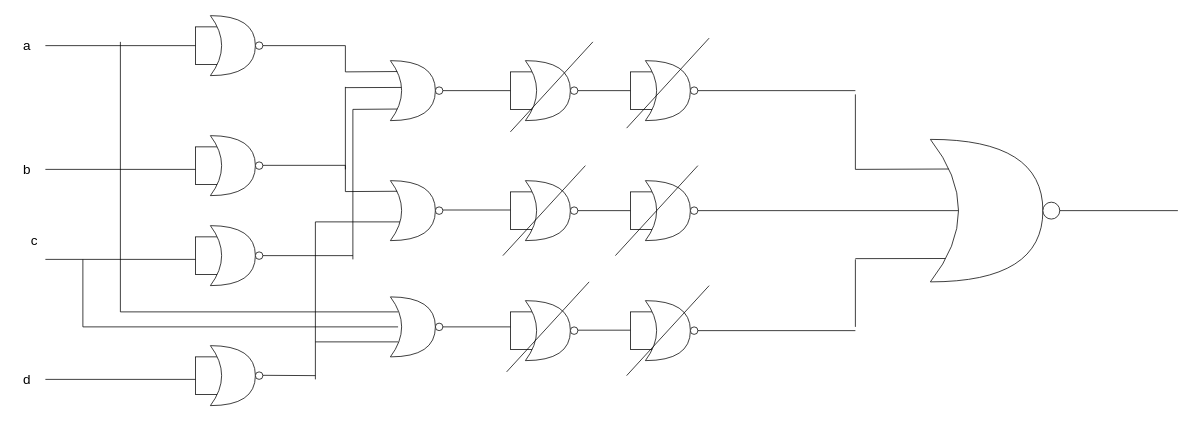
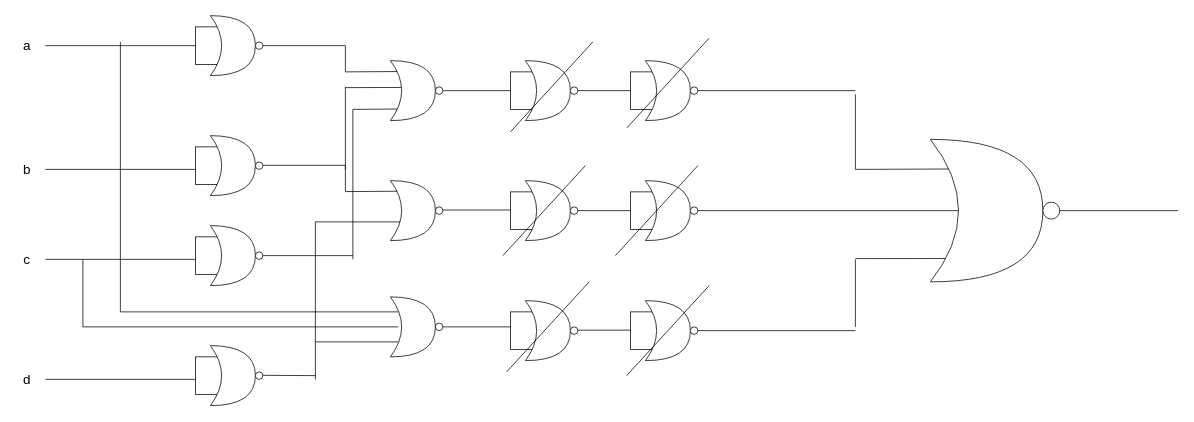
node "c": moved (34, 240) -> (27, 259)
